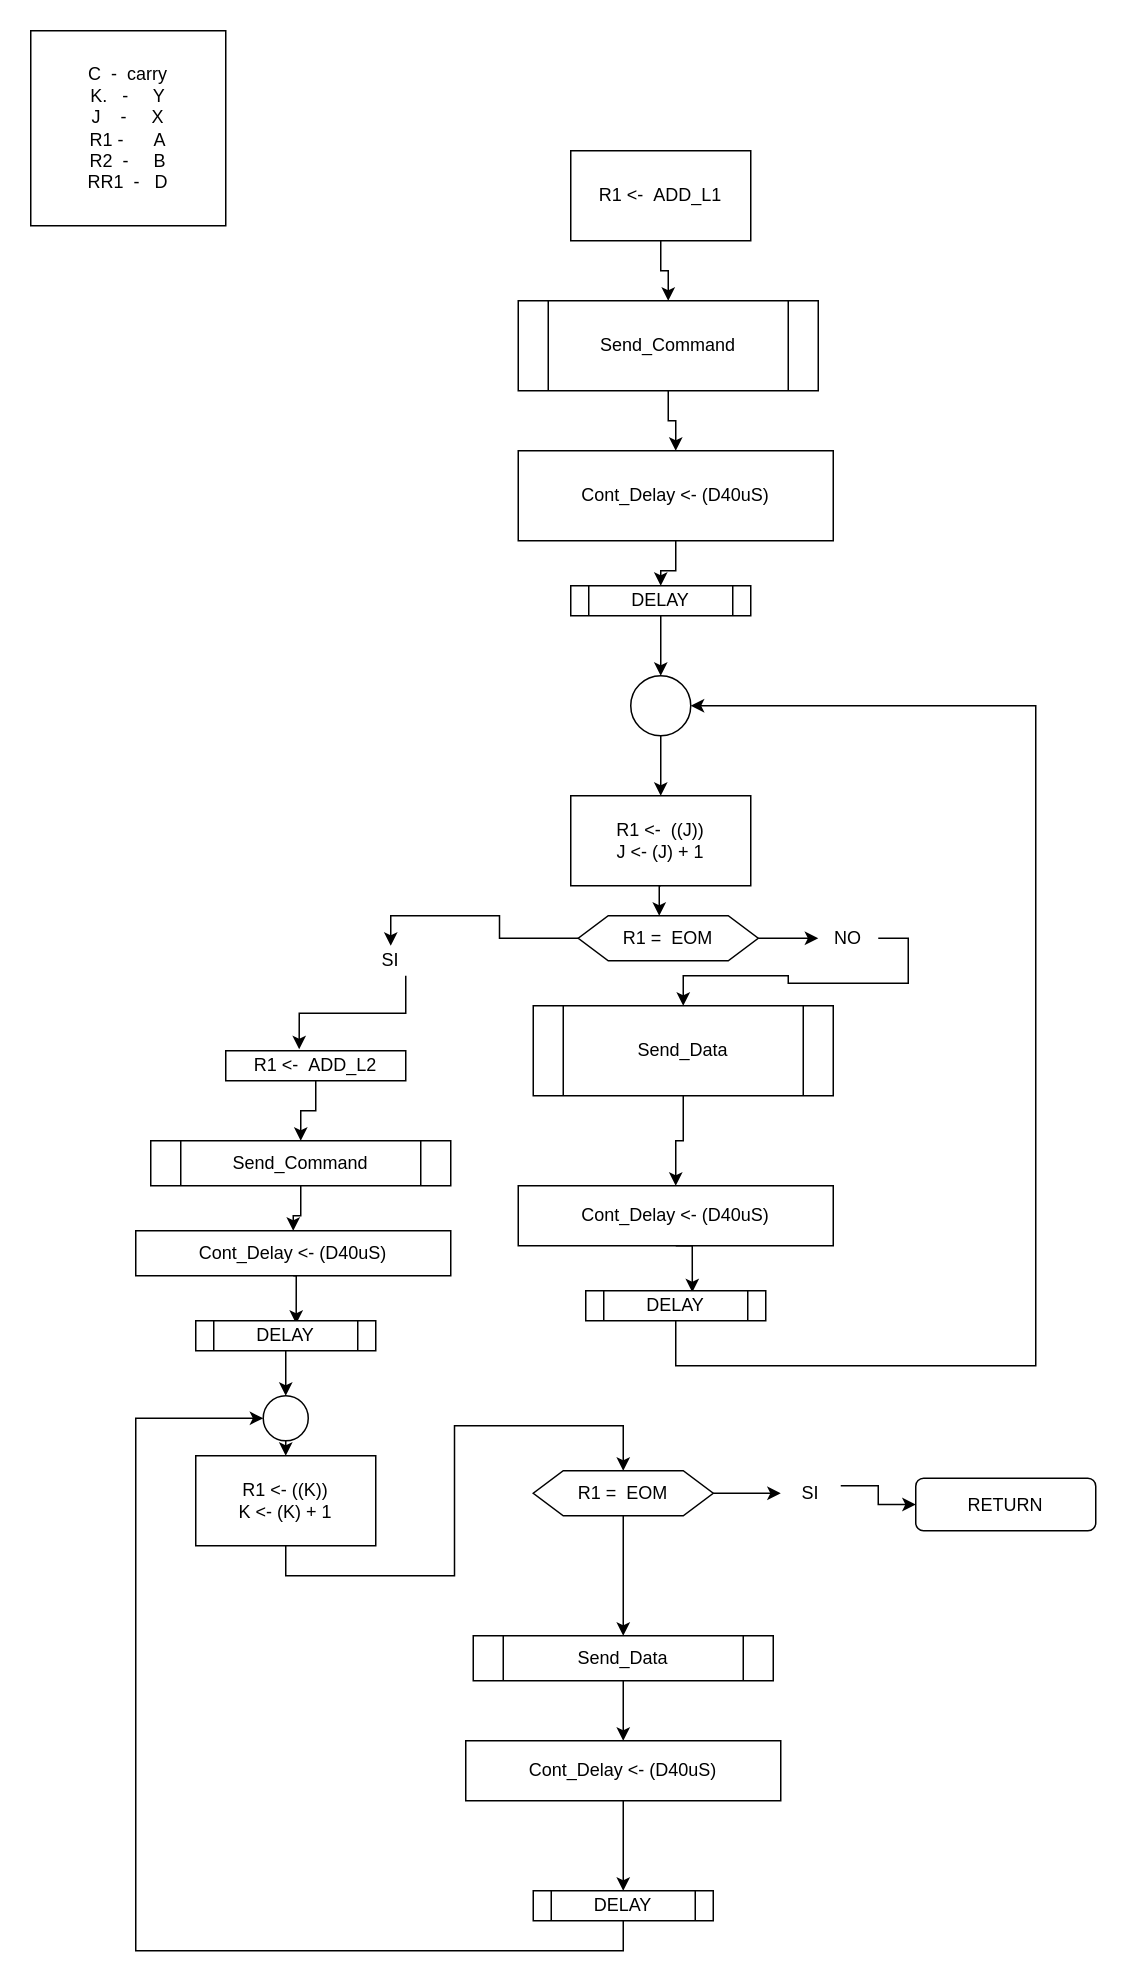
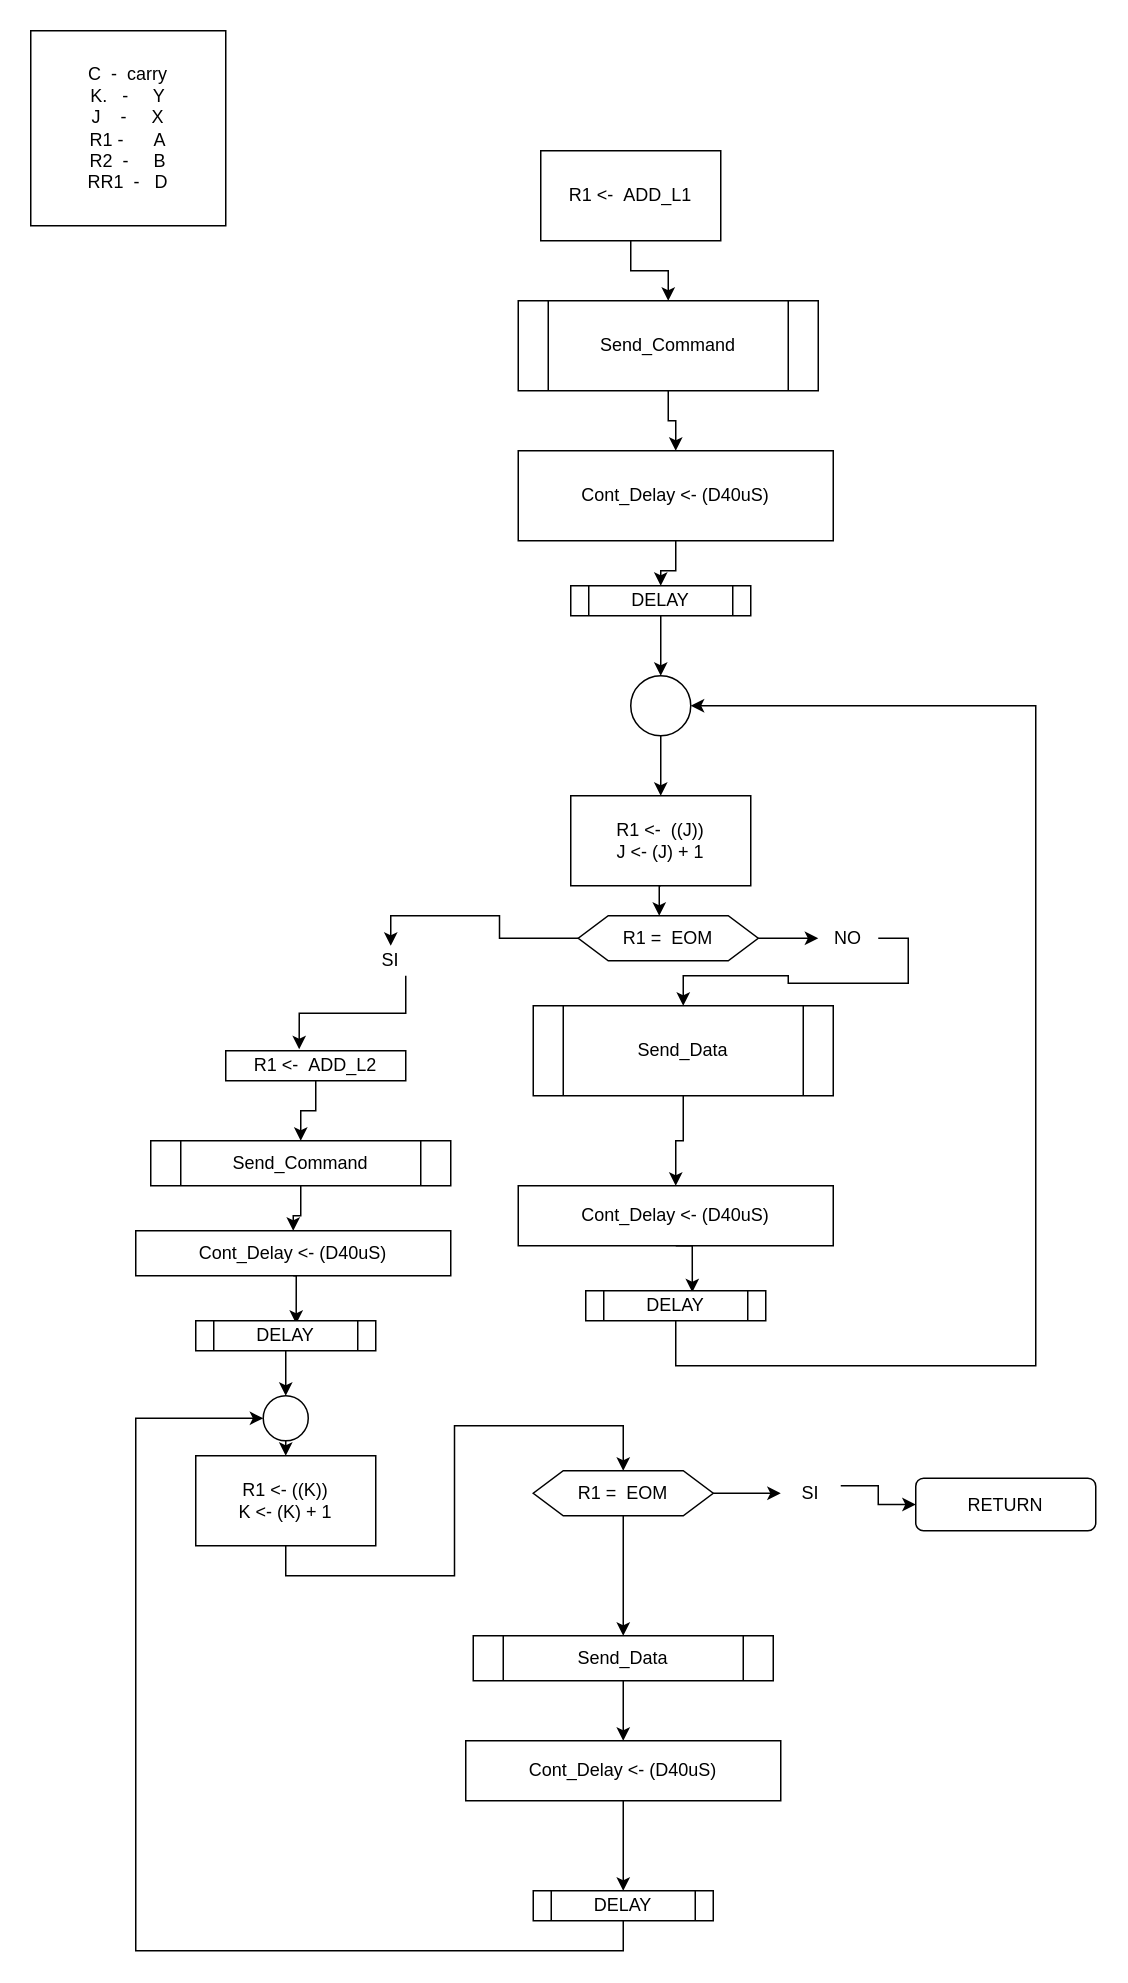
node "R1 <- ADD_L1": moved (661, 196) -> (631, 196)
